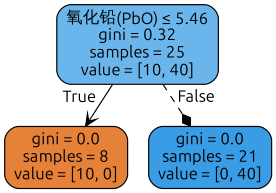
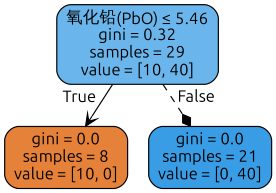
node "氧化铅(PbO) ≤ 5.46": text "samples = 25" -> "samples = 29"
